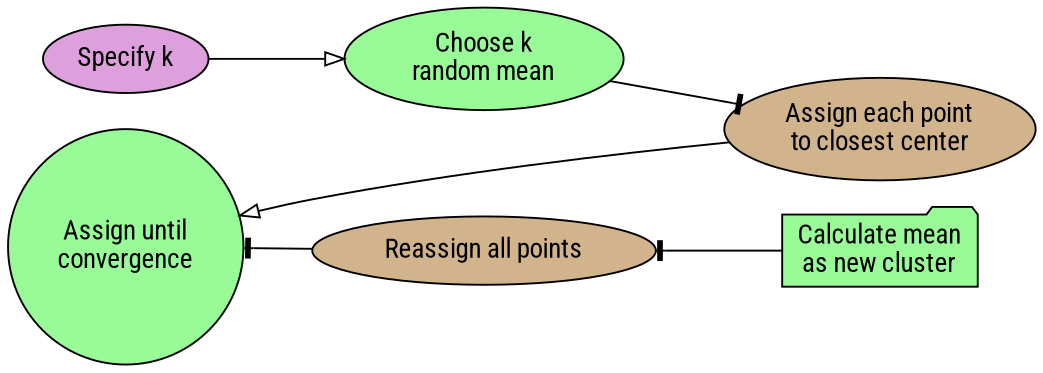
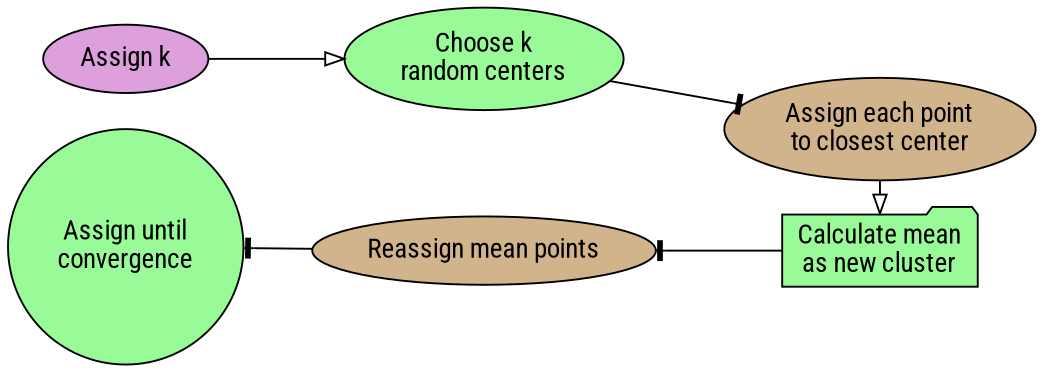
node "Specify k": label "Specify k" -> "Assign k"
node "Choose k random mean": label "Choose k random mean" -> "Choose k random centers"
edge "Assign each point to closest center" -> "Assign until convergence": now "Assign each point to closest center" -> "Calculate mean as new cluster"
node "Reassign all points": label "Reassign all points" -> "Reassign mean points"
